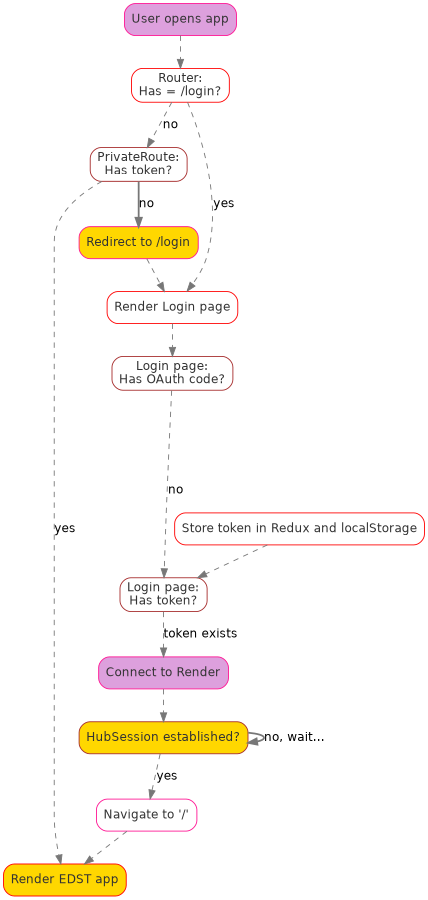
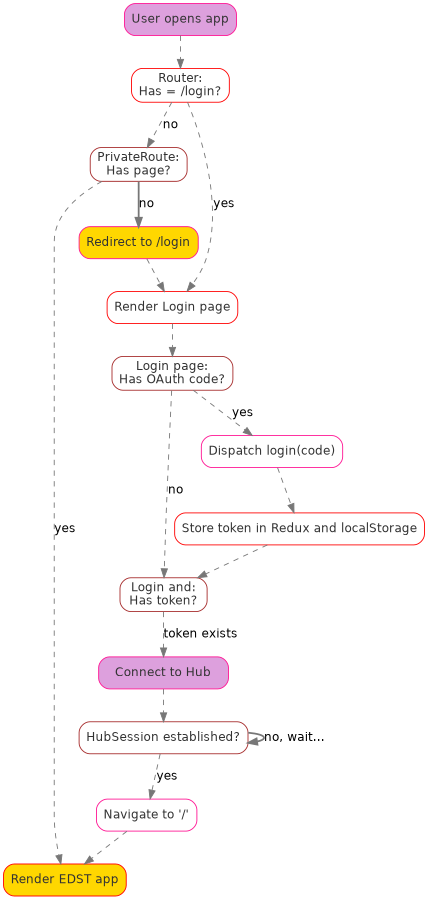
node "PrivateRoute: Has token?": label "PrivateRoute: Has token?" -> "PrivateRoute: Has page?"
node "Dispatch login(code)": added
node "Login page: Has token?": label "Login page: Has token?" -> "Login and: Has token?"
node "Connect to Render": label "Connect to Render" -> "Connect to Hub"
node "HubSession established?": fillcolor gold -> white
